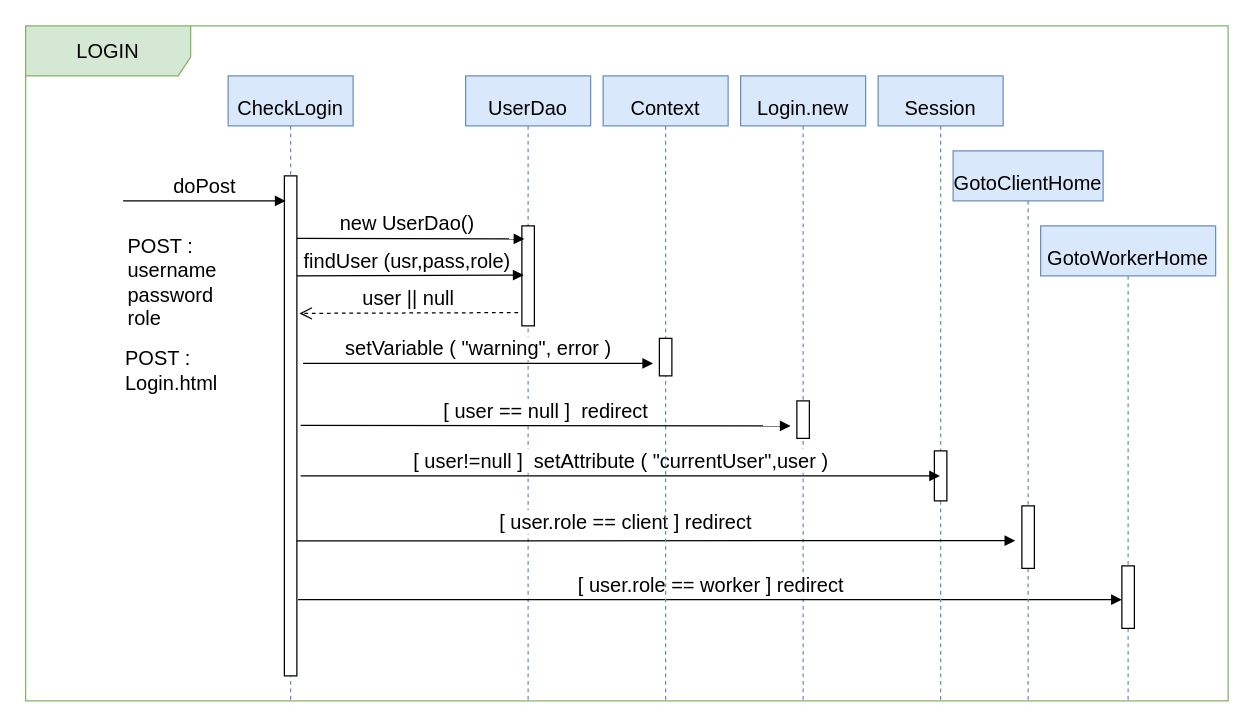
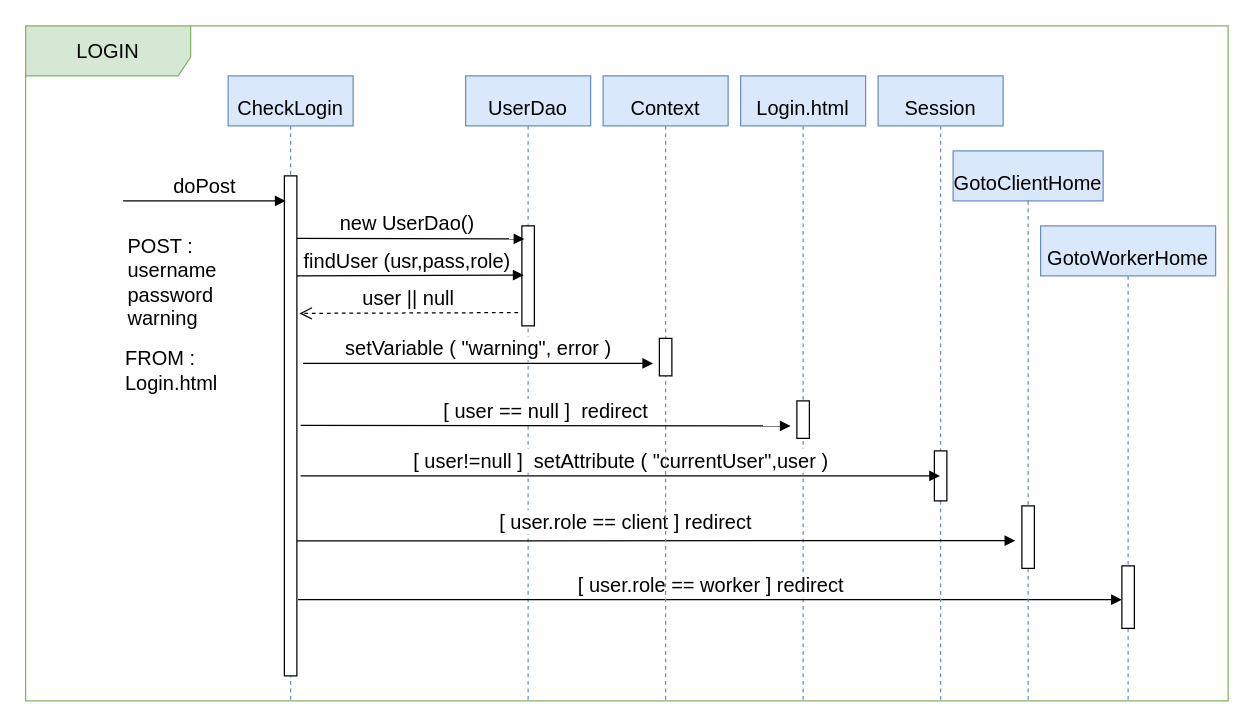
node "Login.new": label "Login.new" -> "Login.html"
node "POST : username password role": label "POST : username password role" -> "POST : username password warning"
node "POST : Login.html": label "POST : Login.html" -> "FROM : Login.html"
